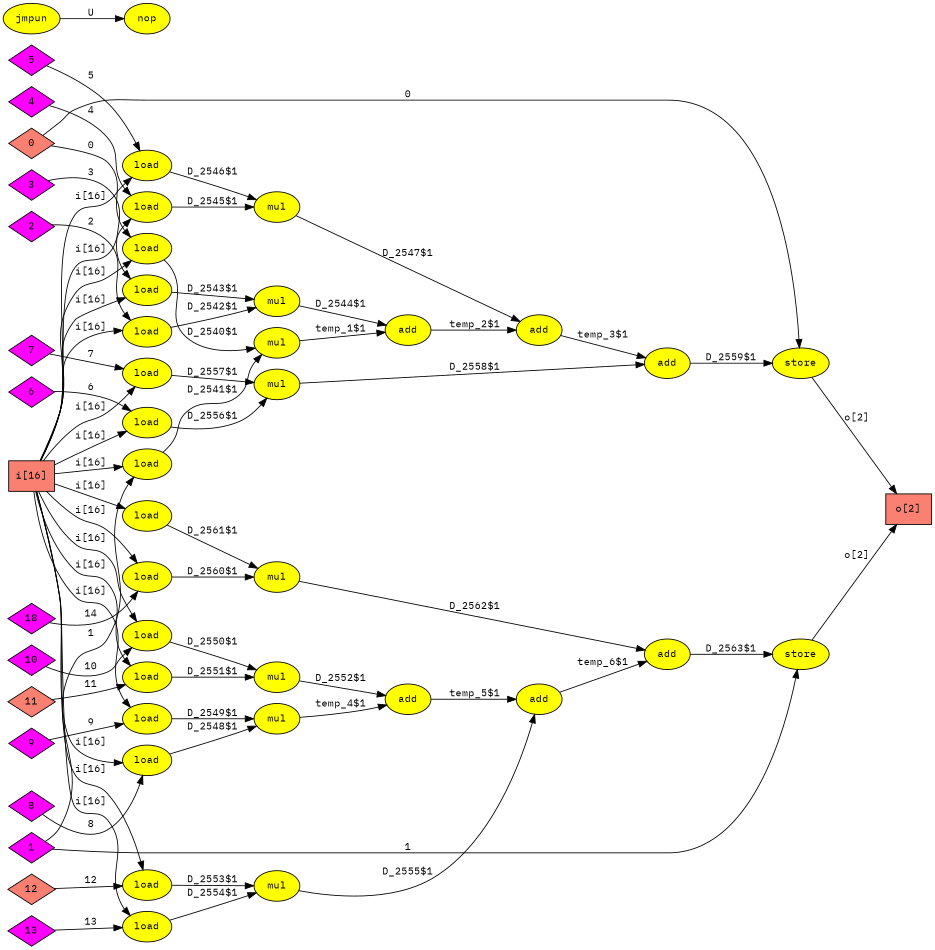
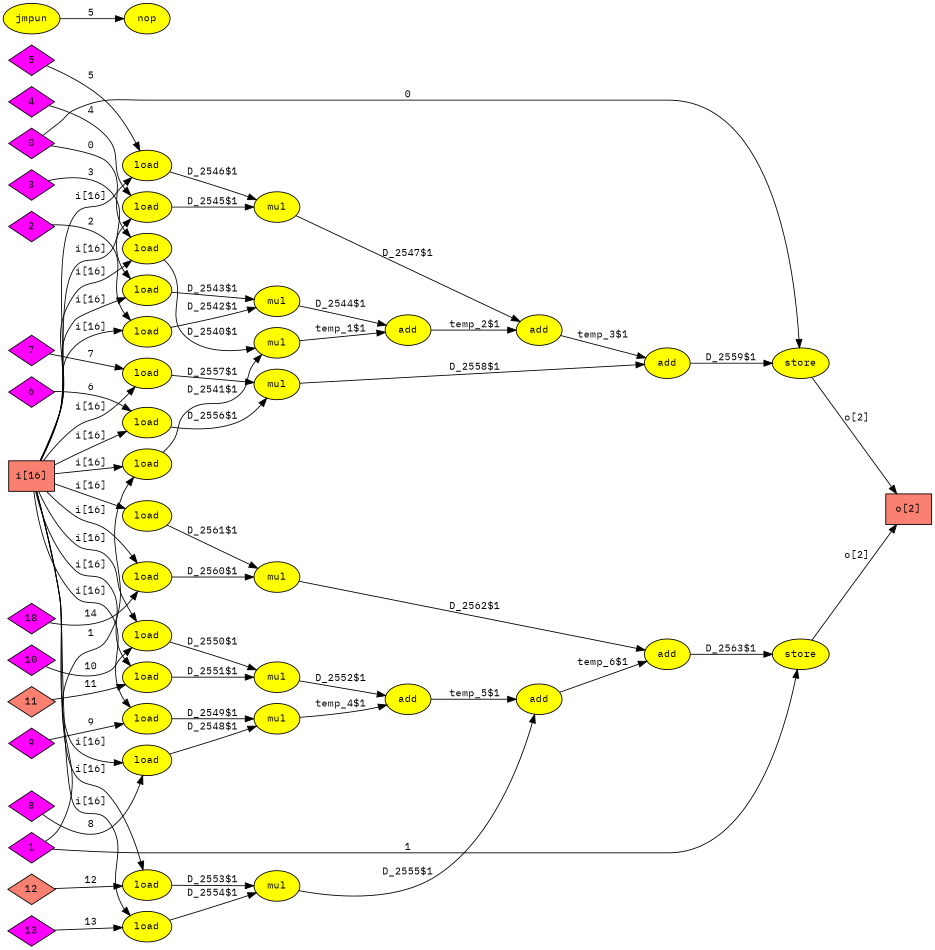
edge "jmpun" -> "nop": label "U" -> "5"
node "0": fillcolor salmon -> magenta
